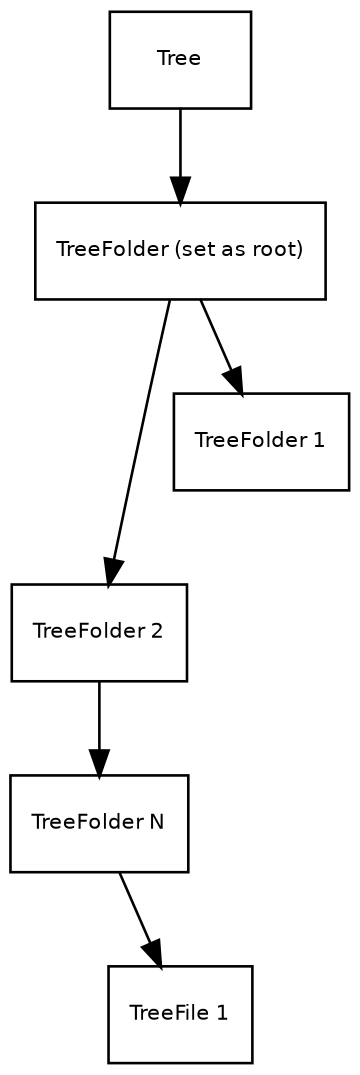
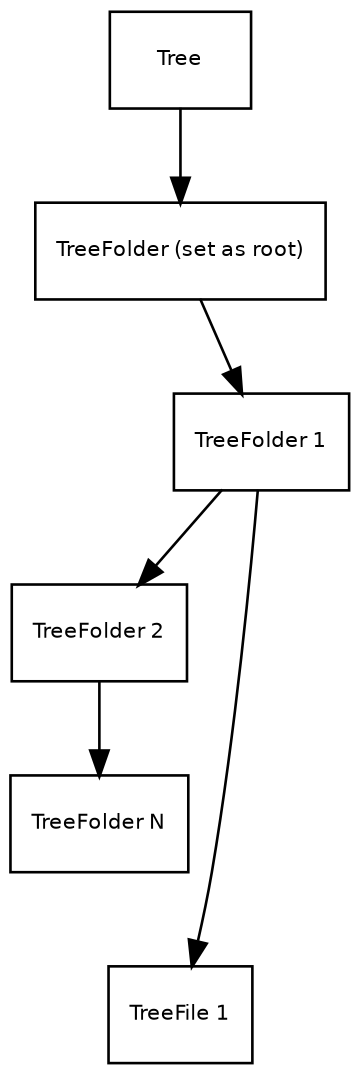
edge "TreeFolder (set as root)" -> "TreeFolder 2": now "TreeFolder 1" -> "TreeFolder 2"
edge "TreeFolder N" -> "TreeFile 1": now "TreeFolder 1" -> "TreeFile 1"
